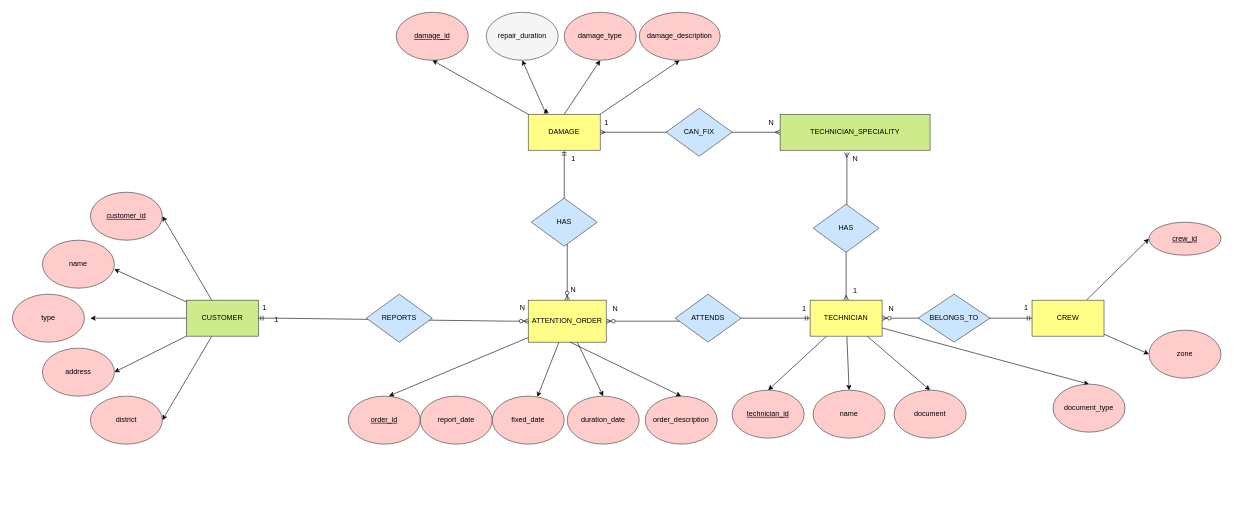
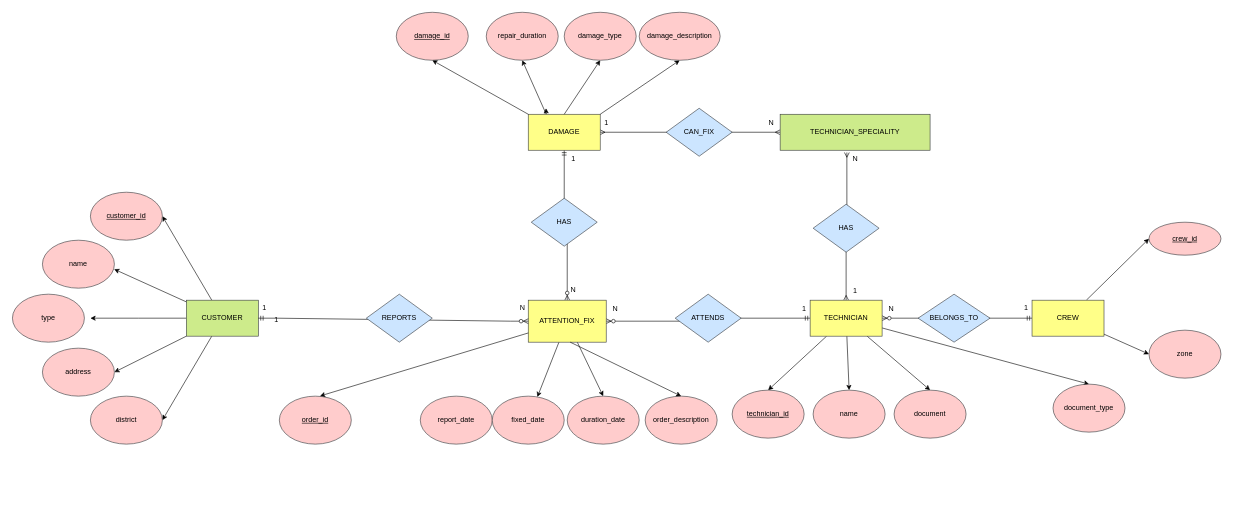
node "repair_duration": fillcolor #f5f5f5 -> #ffcccc
node "ATTENTION_ORDER": label "ATTENTION_ORDER" -> "ATTENTION_FIX"
node "order_id": moved (384, 420) -> (315, 420)
